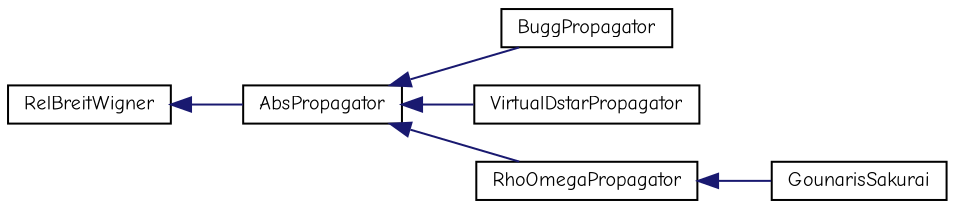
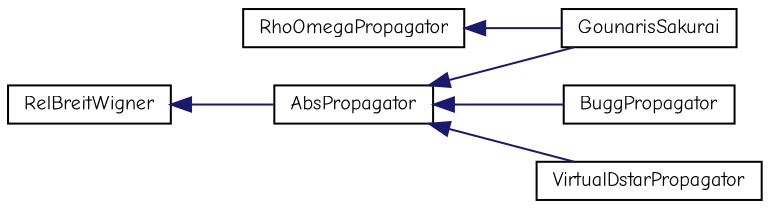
edge "RhoOmegaPropagator" -> "AbsPropagator": now "GounarisSakurai" -> "AbsPropagator"
